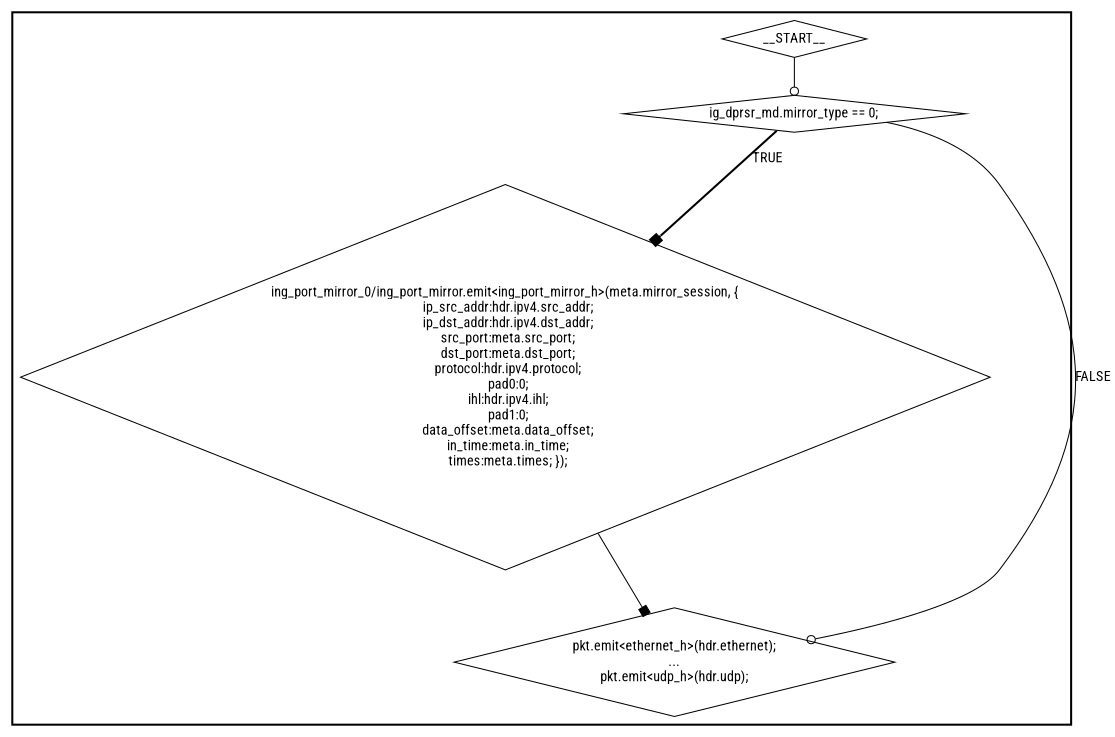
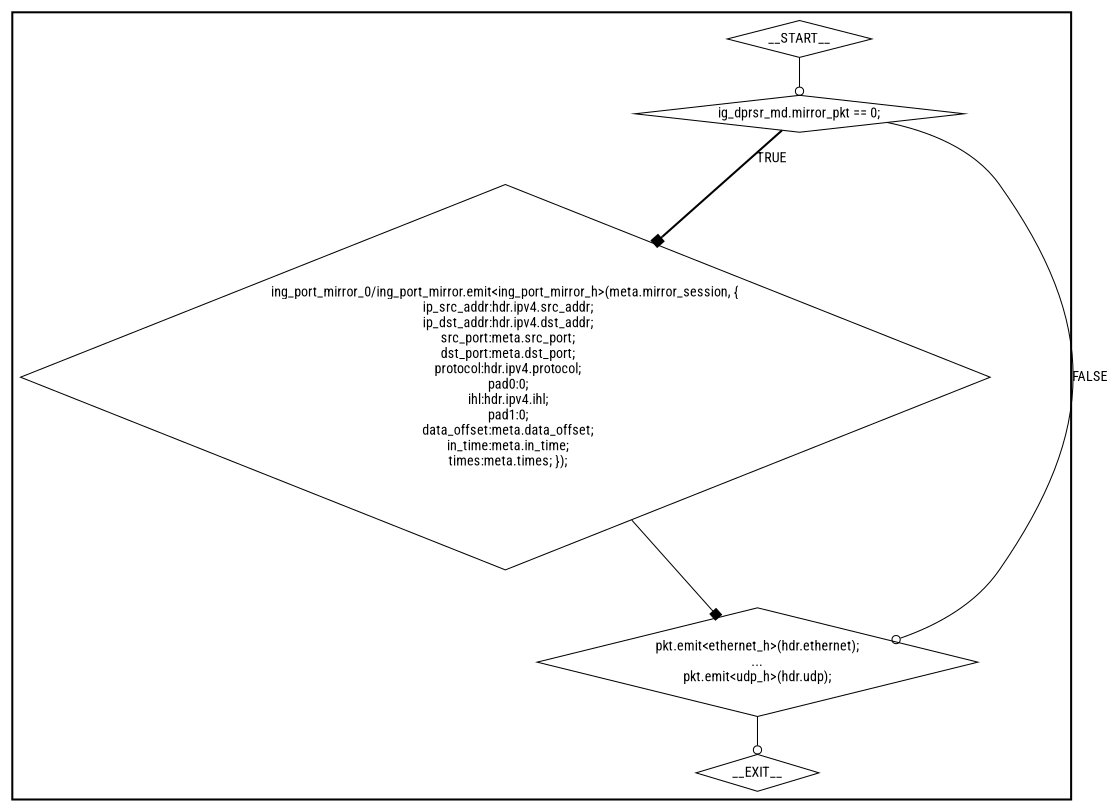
node "ig_dprsr_md.mirror_type == 0;": label "ig_dprsr_md.mirror_type == 0;" -> "ig_dprsr_md.mirror_pkt == 0;"
node "__EXIT__": added
